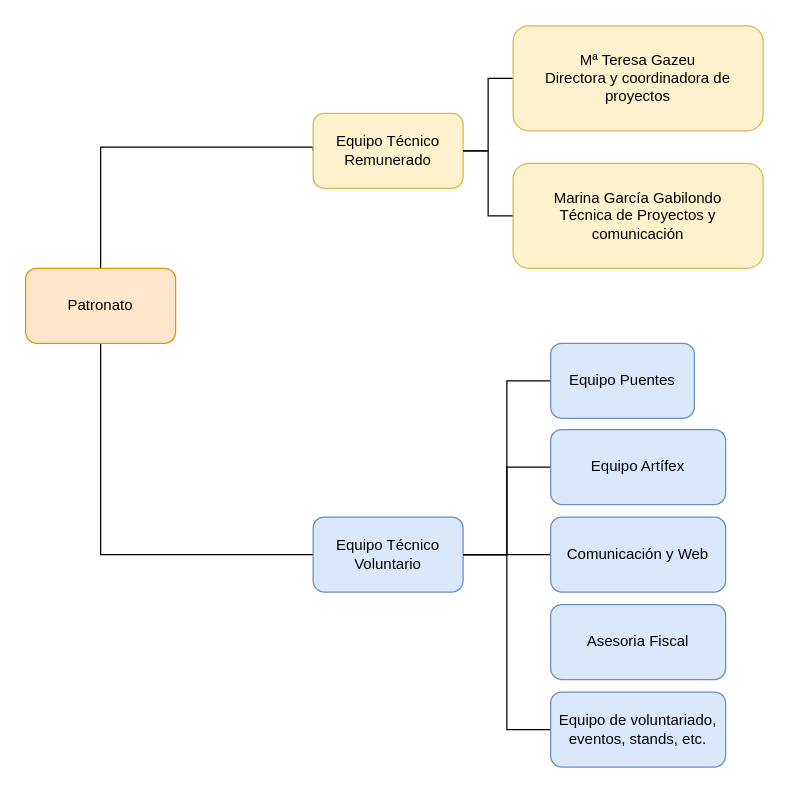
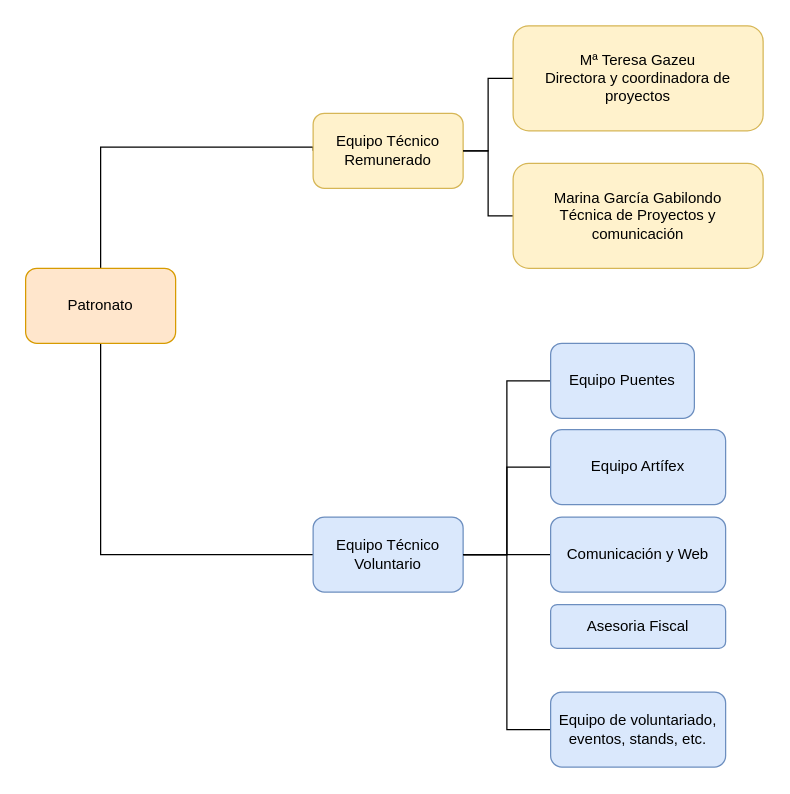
node "Asesoria Fiscal": size 175x75 -> 175x44
